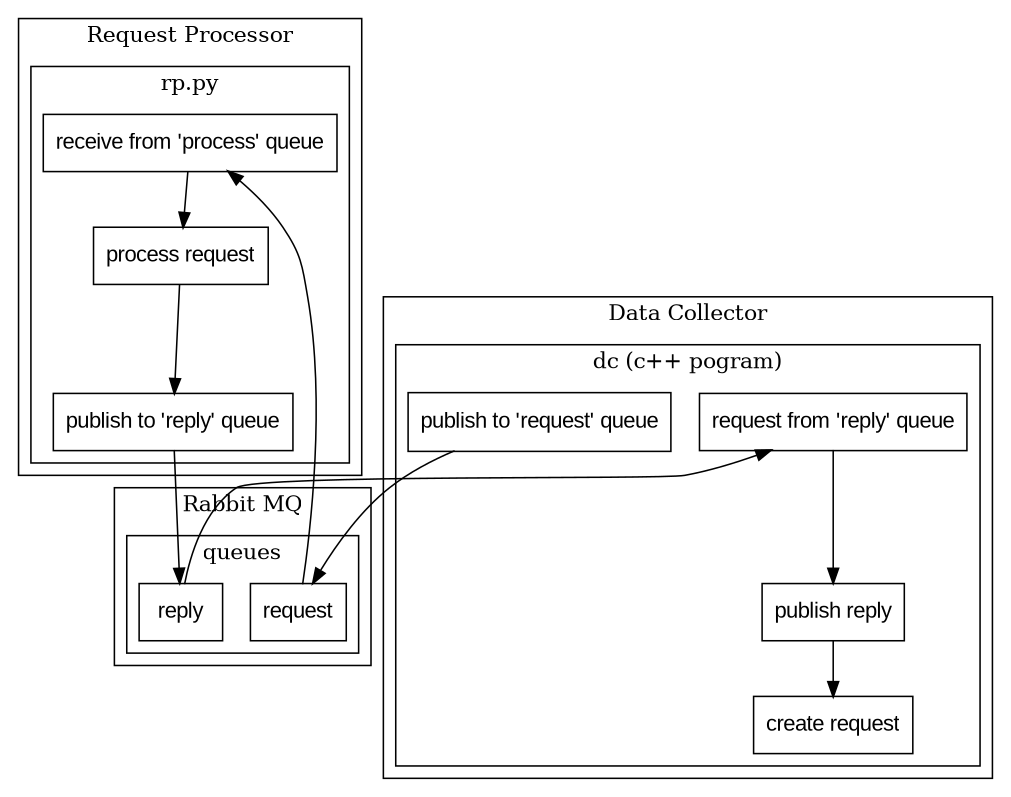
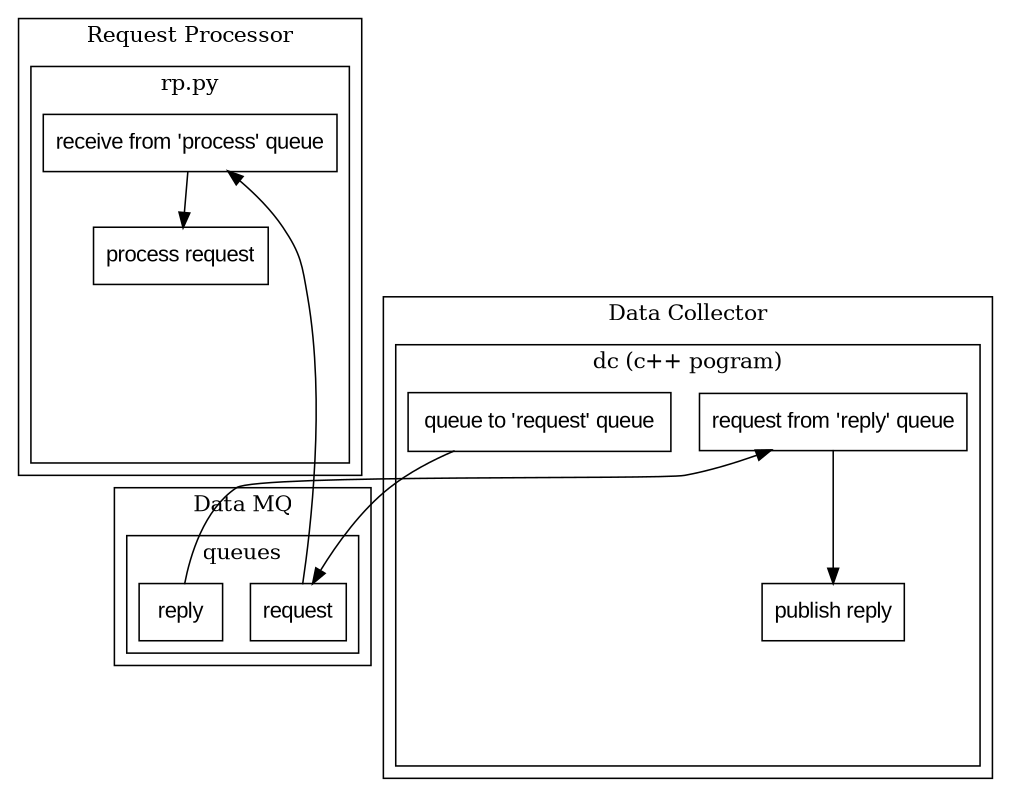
node "publish to 'reply' queue": removed
node "publish to 'request' queue": label "publish to 'request' queue" -> "queue to 'request' queue"
cluster "Rabbit MQ": label "Rabbit MQ" -> "Data MQ"
node "create request": removed
